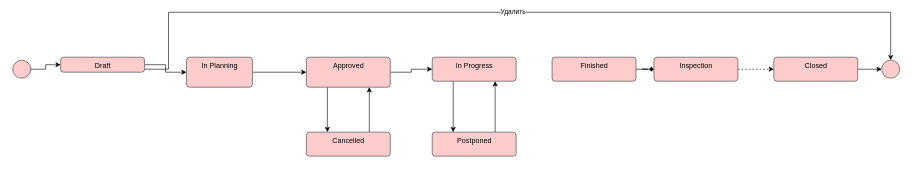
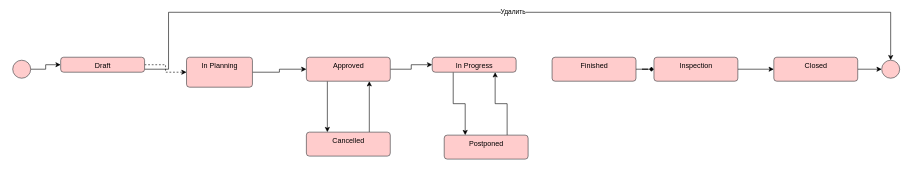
edge "Draft" -> "In Planning": style solid -> dashed
node "In Progress": size 84x24 -> 84x15
edge "Inspection" -> "Closed": style dashed -> solid
node "Approved": size 84x30 -> 84x24
node "Postponed": moved (474, 144) -> (486, 147)
